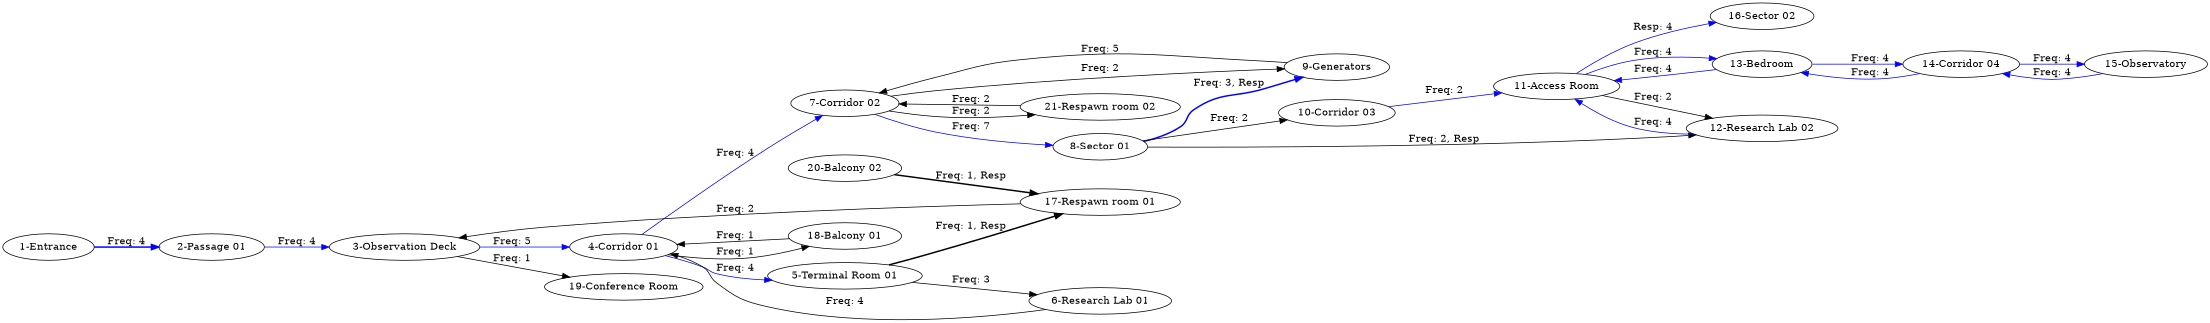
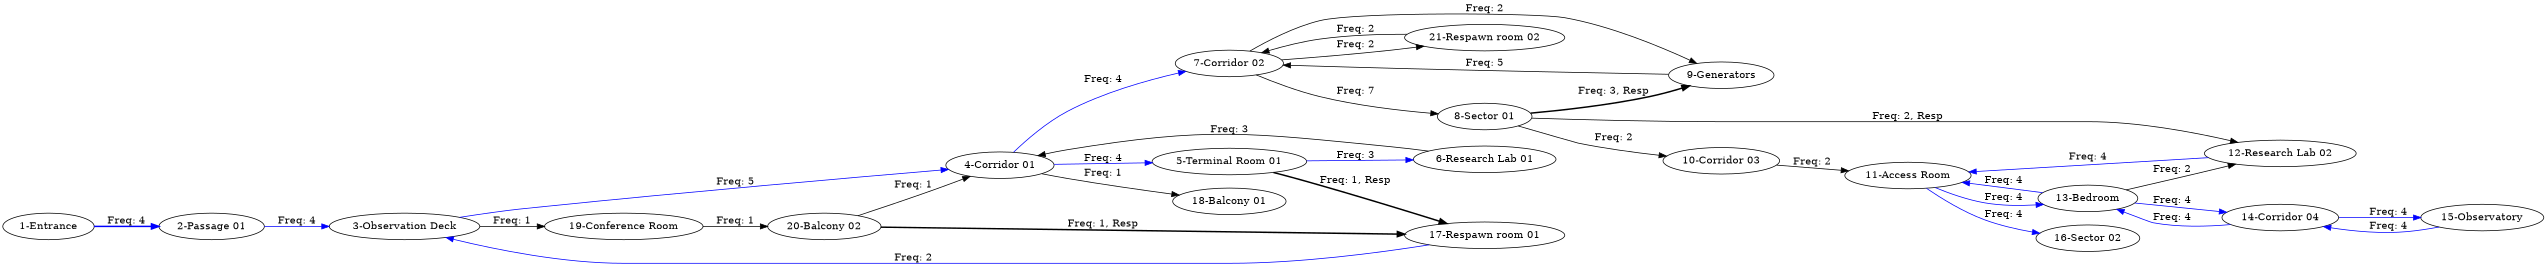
edge "11-Access Room" -> "16-Sector 02": label "Resp: 4" -> "Freq: 4"
edge "8-Sector 01" -> "9-Generators": color blue -> black
edge "10-Corridor 03" -> "11-Access Room": color blue -> black
edge "11-Access Room" -> "12-Research Lab 02": now "13-Bedroom" -> "12-Research Lab 02"
edge "7-Corridor 02" -> "8-Sector 01": color blue -> black
edge "17-Respawn room 01" -> "3-Observation Deck": color black -> blue
edge "19-Conference Room" -> "20-Balcony 02": added, label "Freq: 1"
edge "18-Balcony 01" -> "4-Corridor 01": now "20-Balcony 02" -> "4-Corridor 01"
edge "5-Terminal Room 01" -> "6-Research Lab 01": color black -> blue
edge "6-Research Lab 01" -> "4-Corridor 01": label "Freq: 4" -> "Freq: 3"
